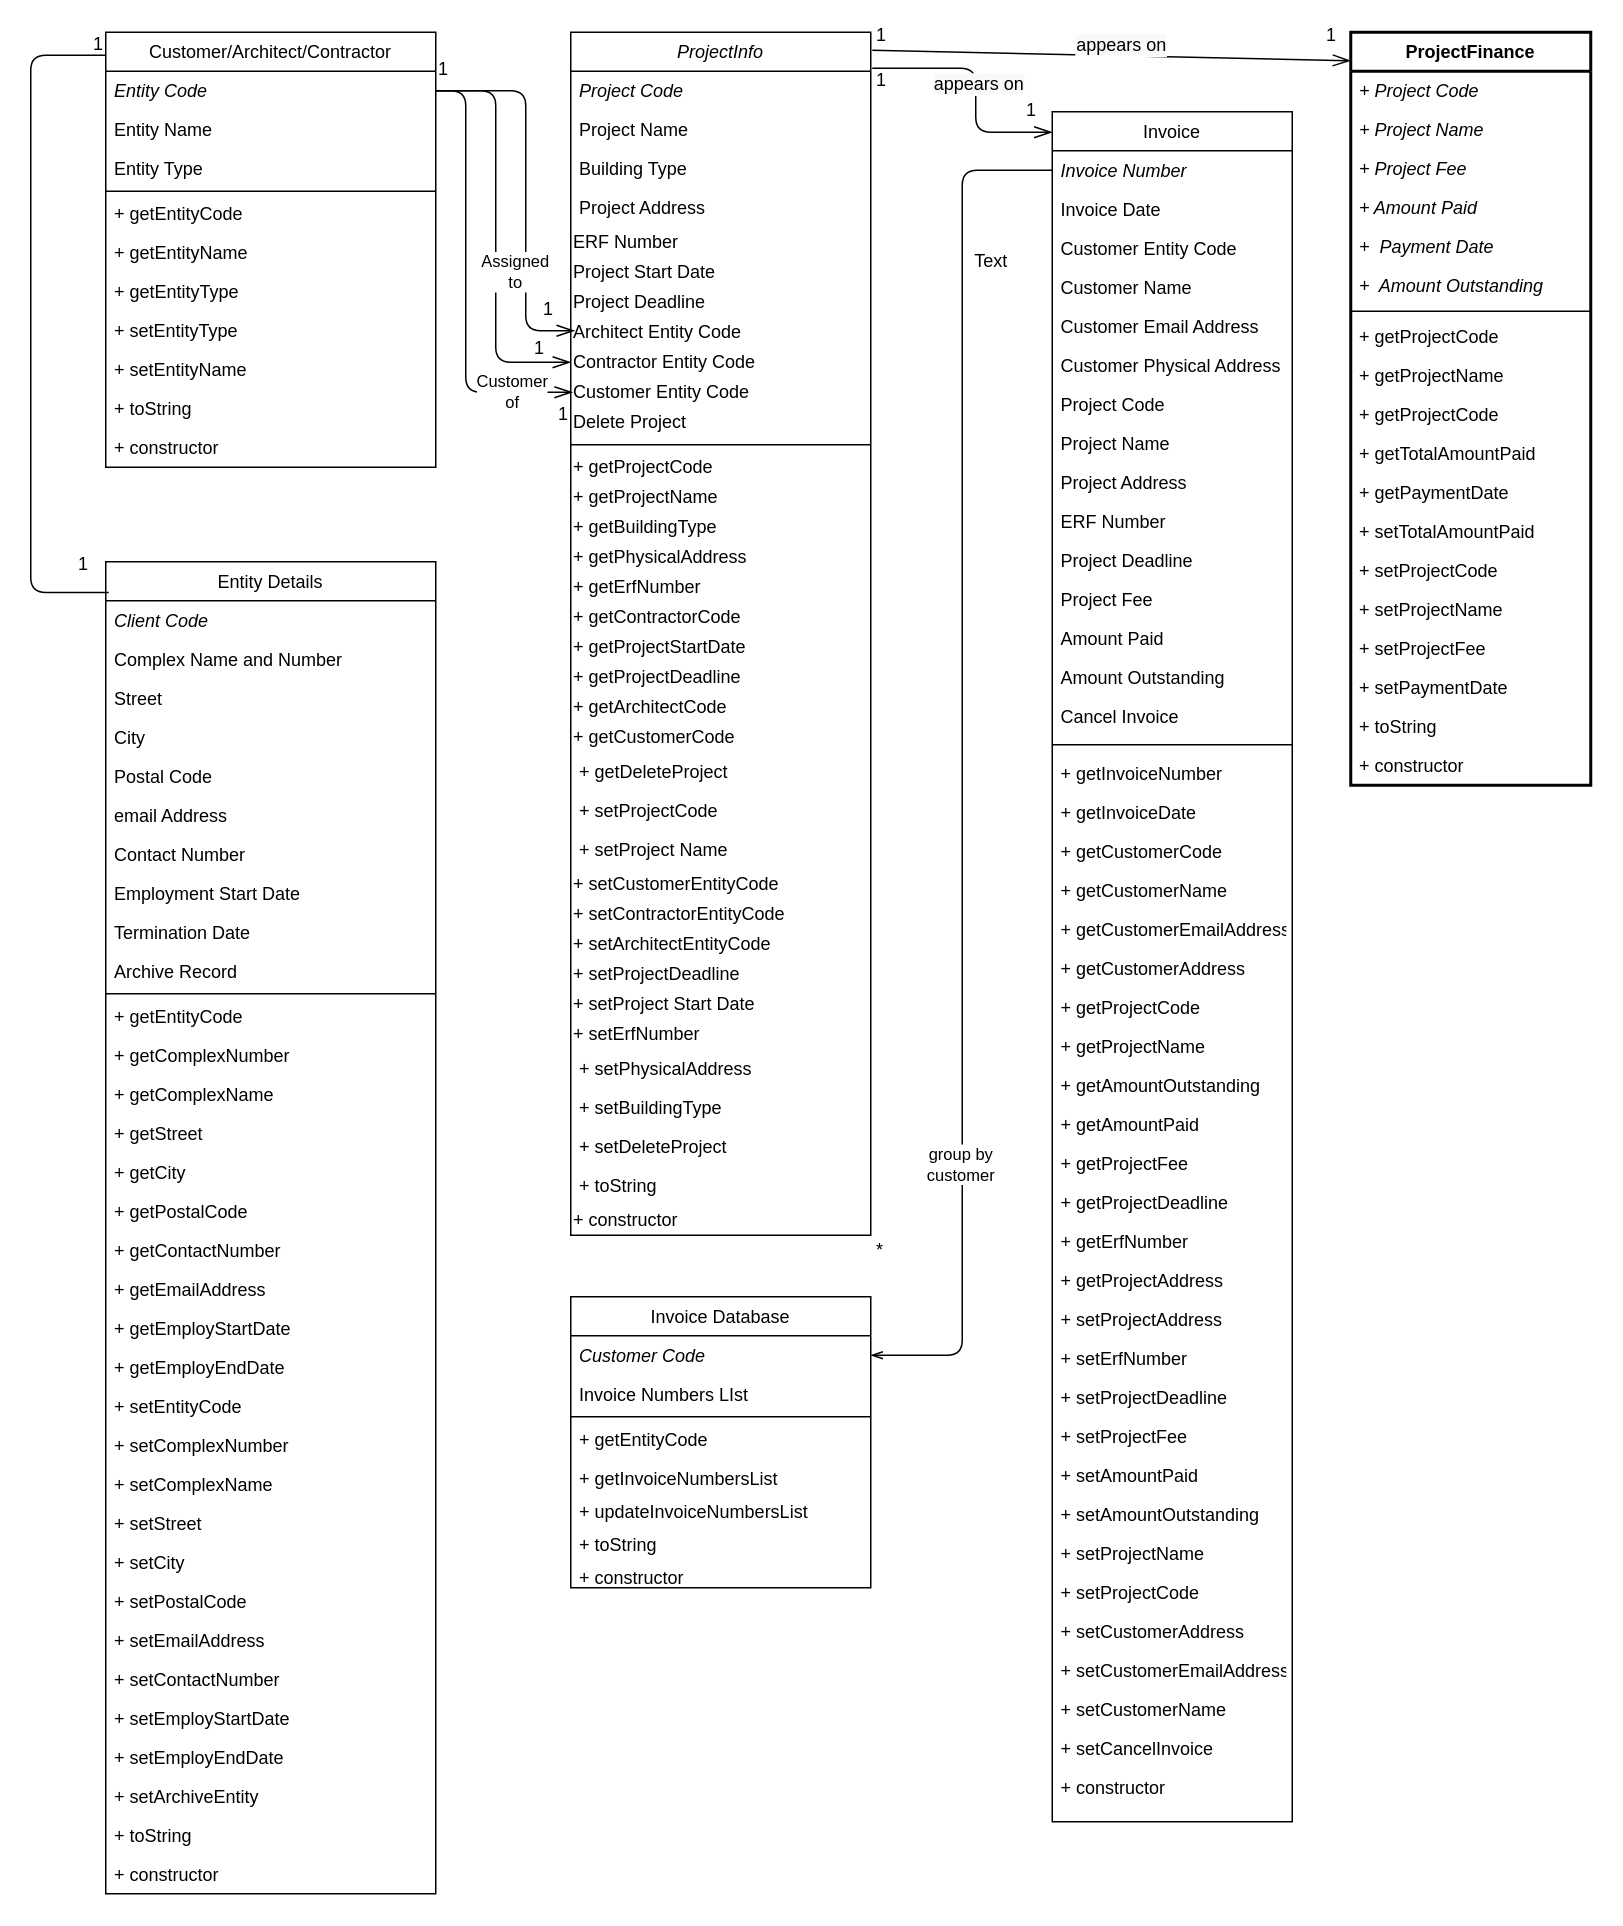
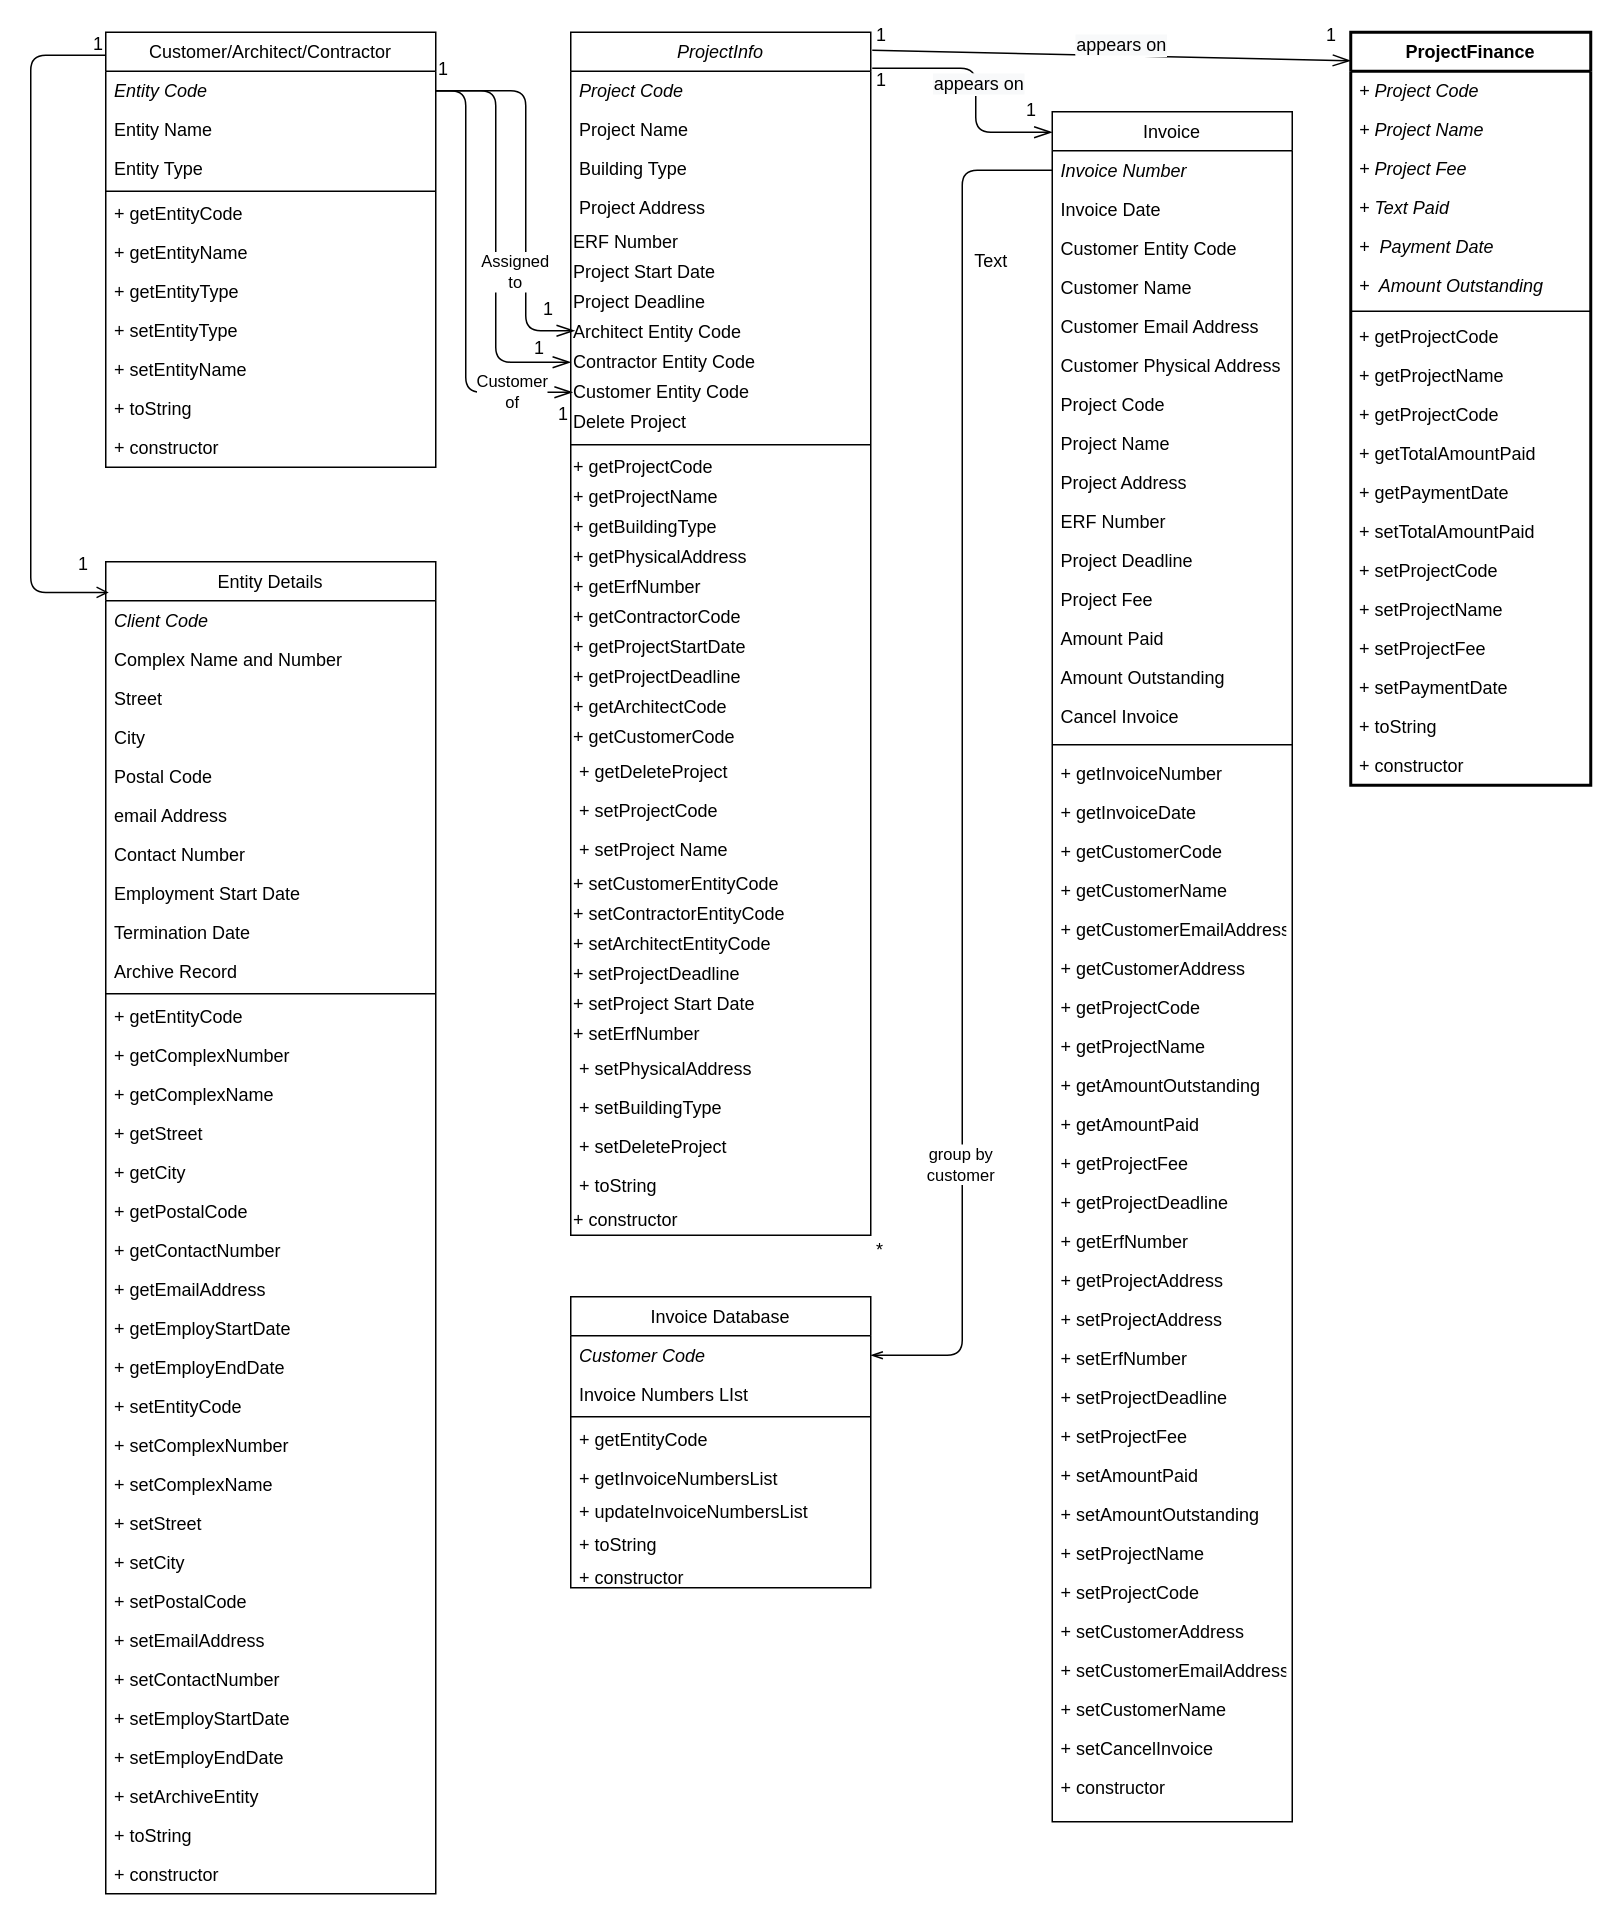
node "+ Amount Paid": label "+ Amount Paid" -> "+ Text Paid"
edge "Customer/Architect/Contractor" -- "Entity Details": arrowhead none -> open
